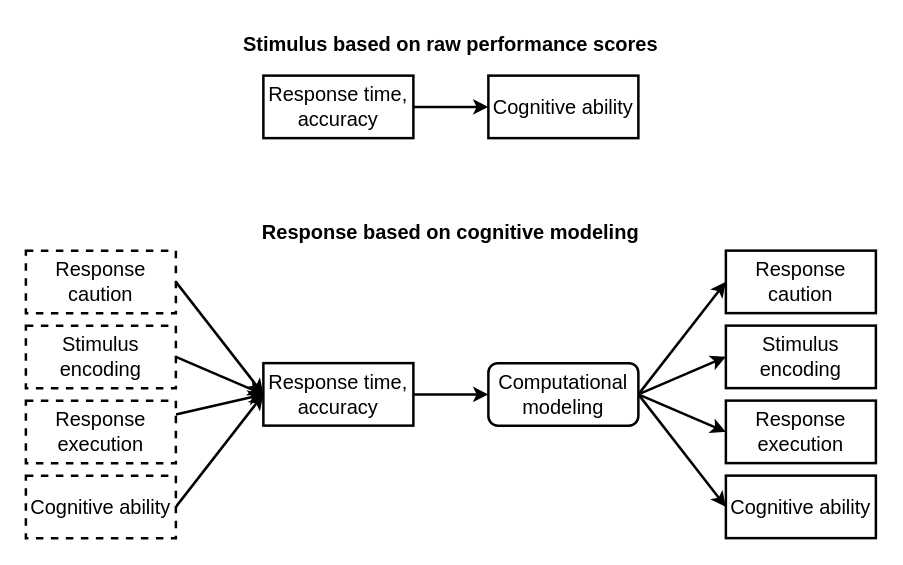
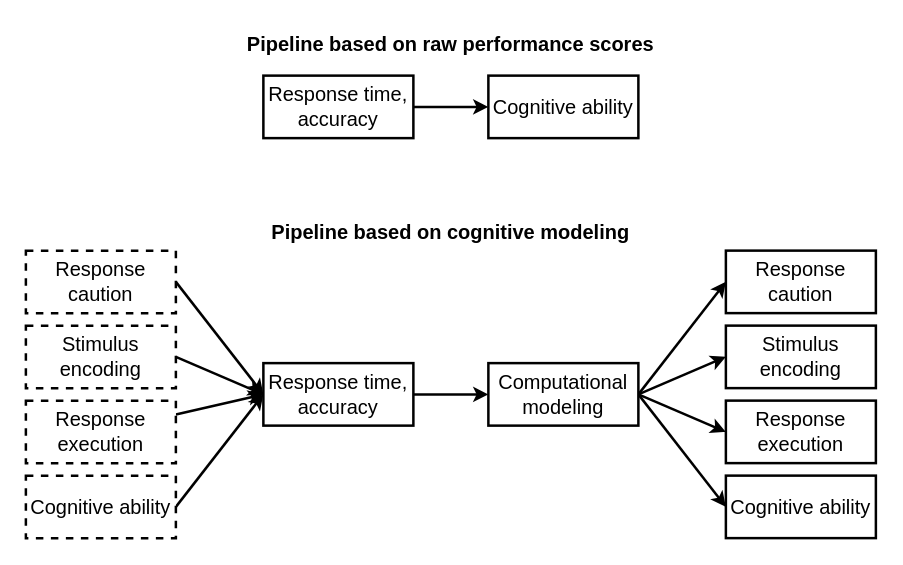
node "Stimulus based on raw performance scores": label "Stimulus based on raw performance scores" -> "Pipeline based on raw performance scores"
node "Response based on cognitive modeling": label "Response based on cognitive modeling" -> "Pipeline based on cognitive modeling"
node "Computational modeling": shape rounded rectangle -> rectangle
